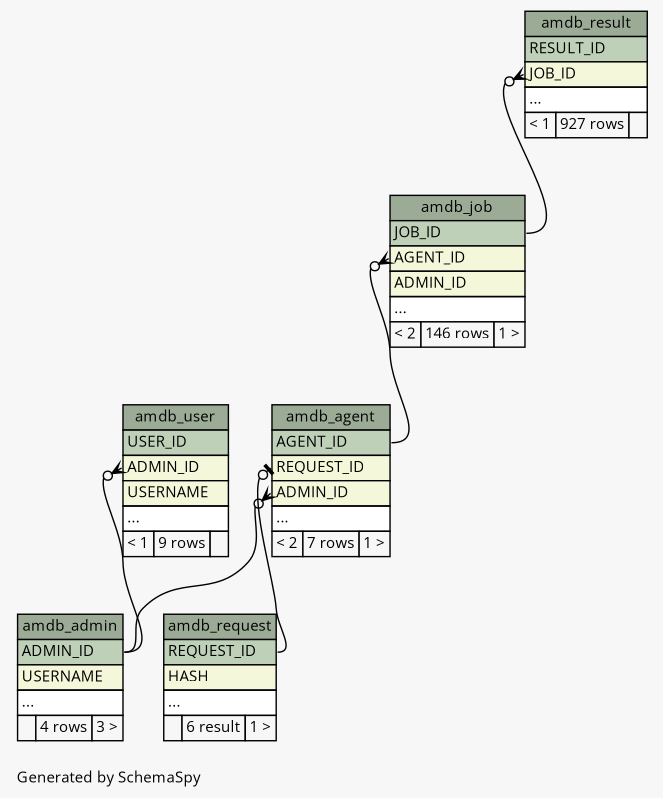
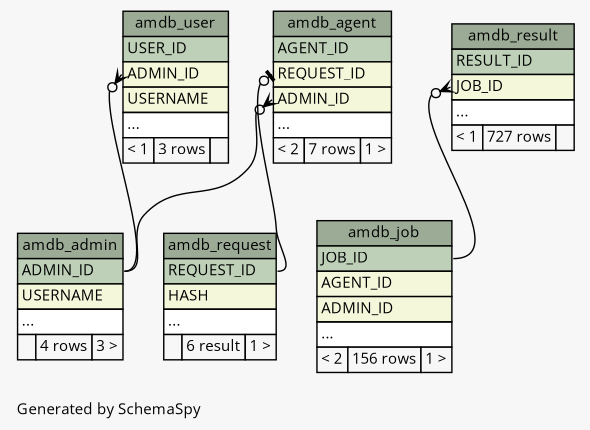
node "amdb_result": text "927 rows" -> "727 rows"
node "amdb_job": text "146 rows" -> "156 rows"
edge "amdb_agent" -> "amdb_job": removed
node "amdb_user": text "9 rows" -> "3 rows"
